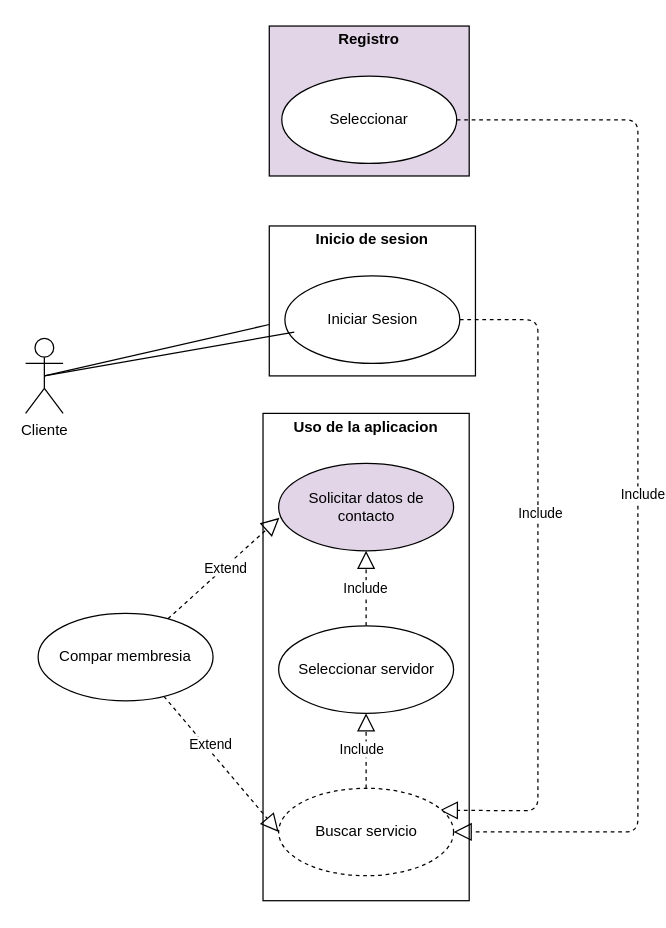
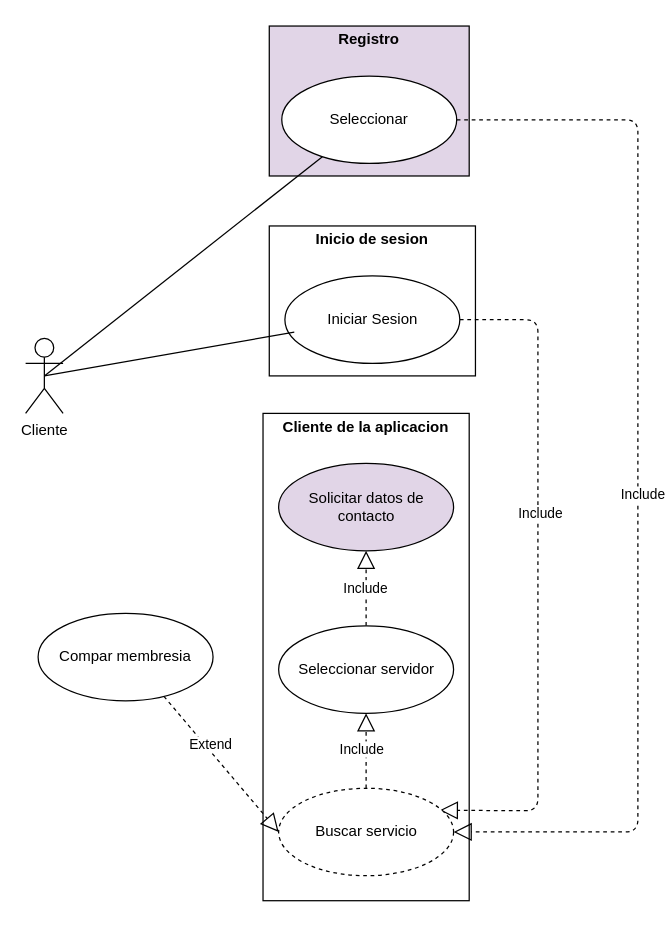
edge "Inicio de sesion" -- "Cliente": now "Seleccionar" -- "Cliente"
node "Uso de la aplicacion": label "Uso de la aplicacion" -> "Cliente de la aplicacion"
edge "Compar membresia" -> "Solicitar datos de contacto": removed, label "Extend"
